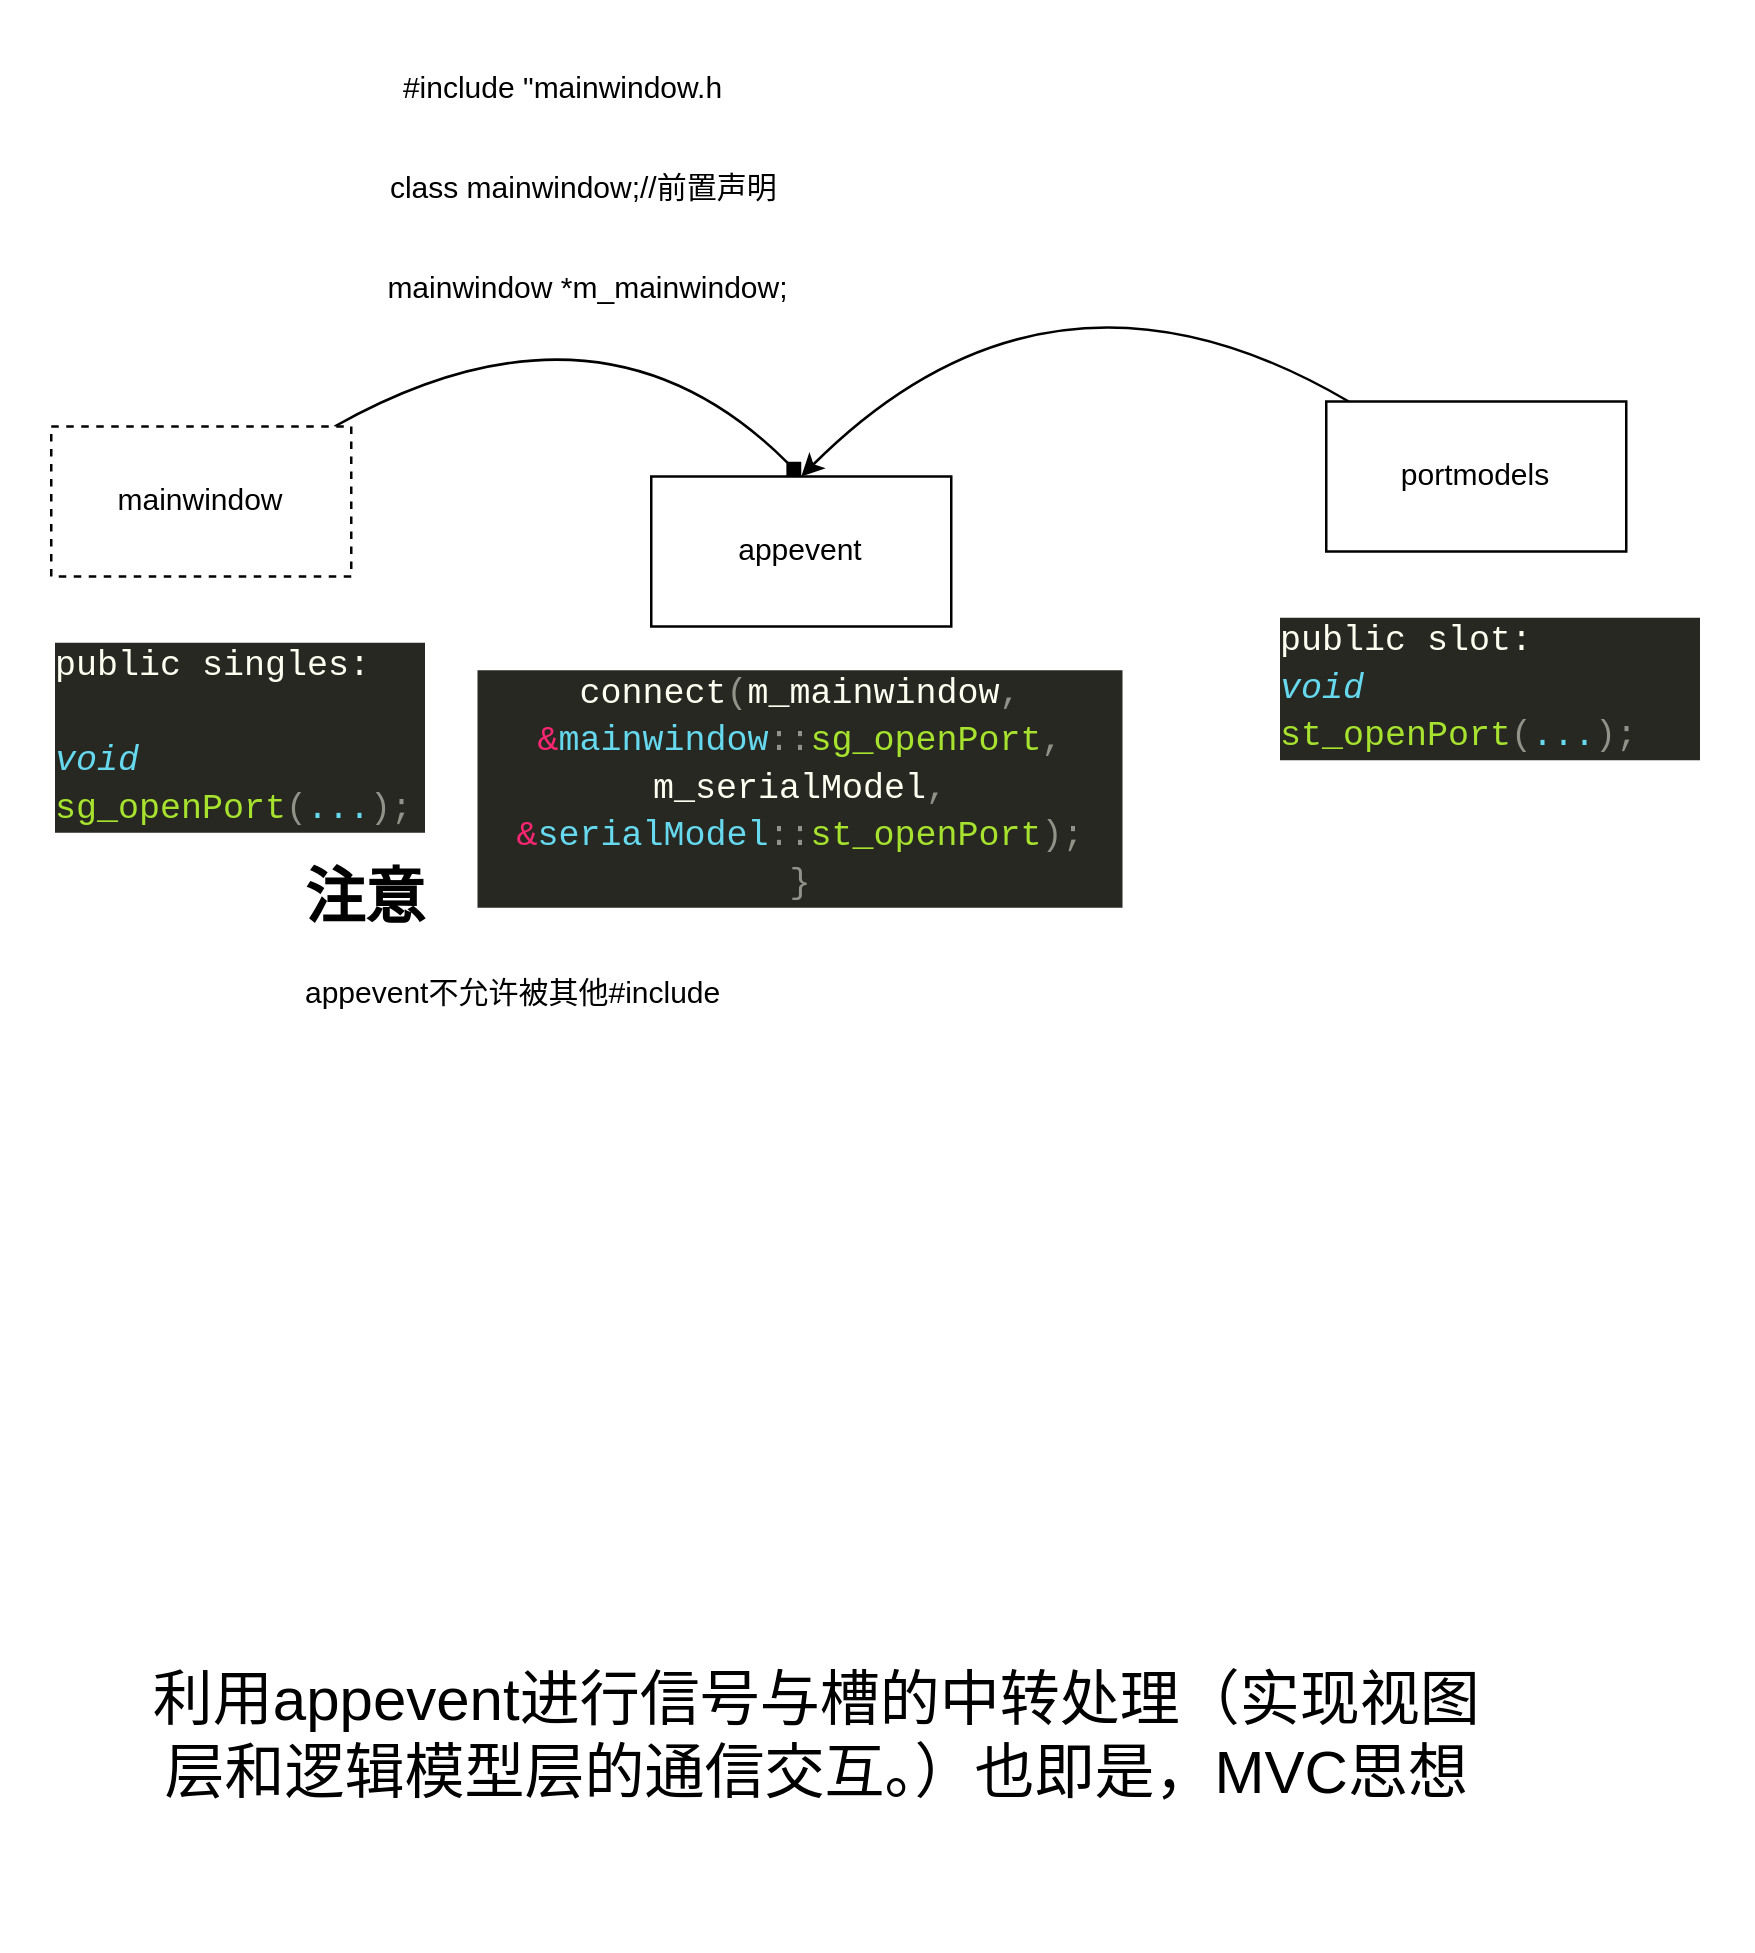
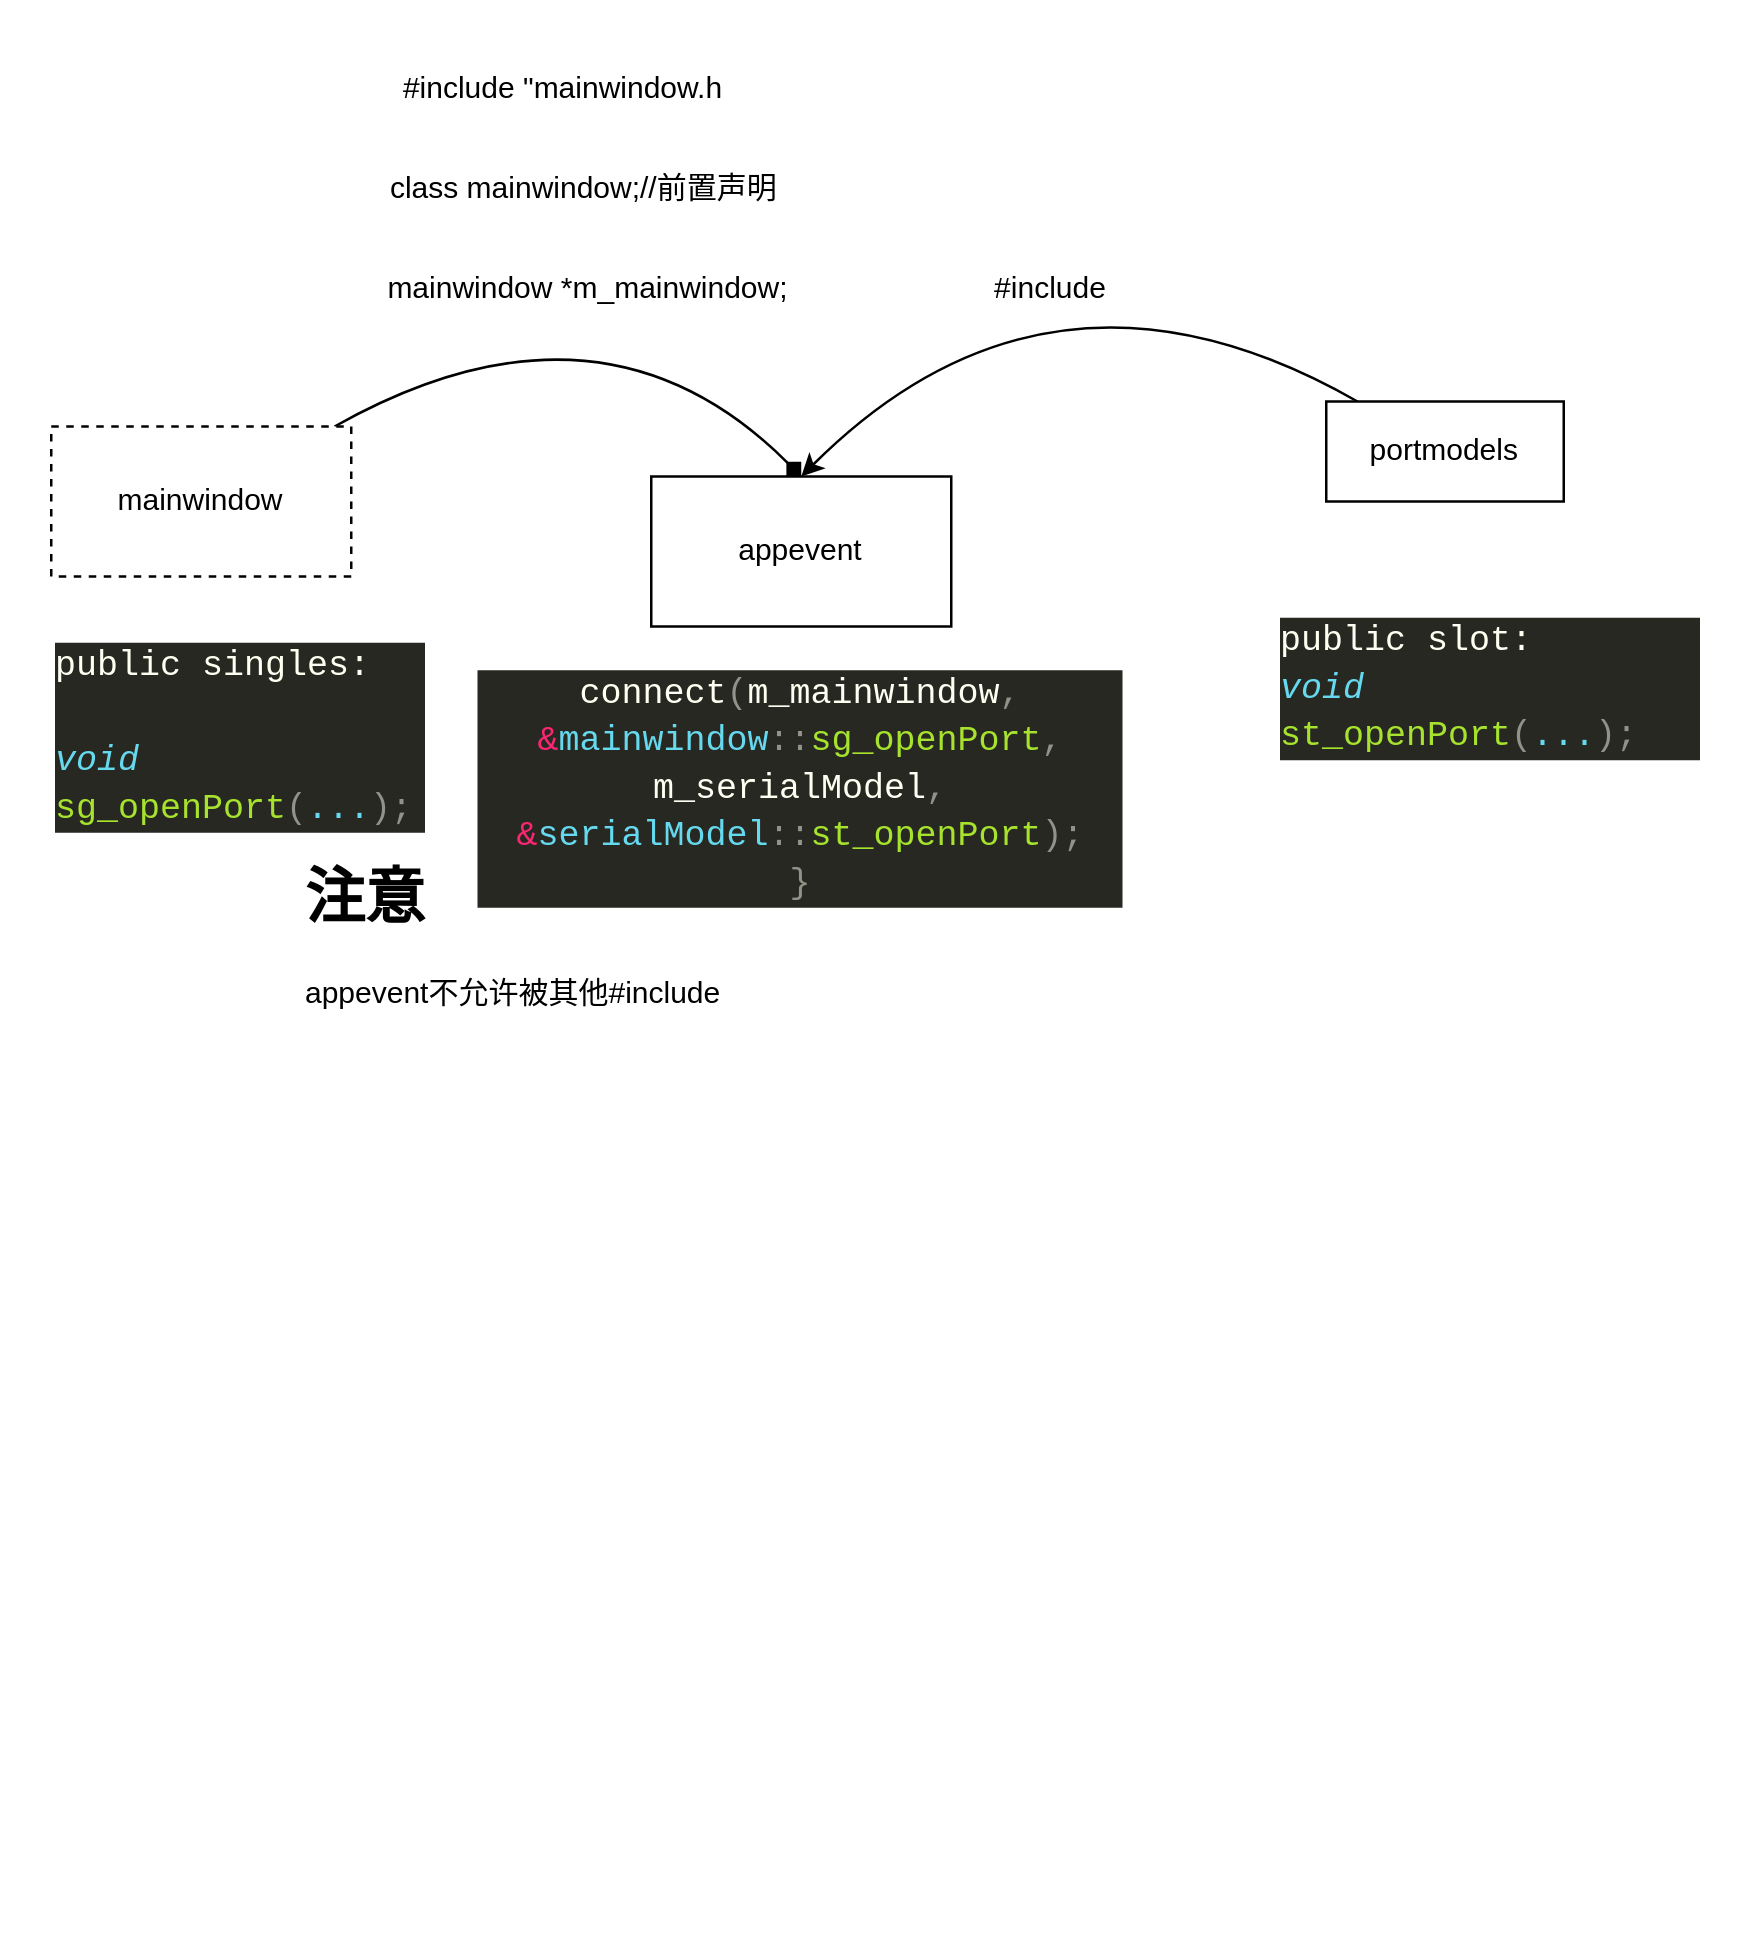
node "#include": added
node "portmodels": size 300x150 -> 238x100
node "利用appevent进行信号与槽的中转处理（实现视图层和逻辑模型层的通信交互。）也即是，MVC思想": removed
